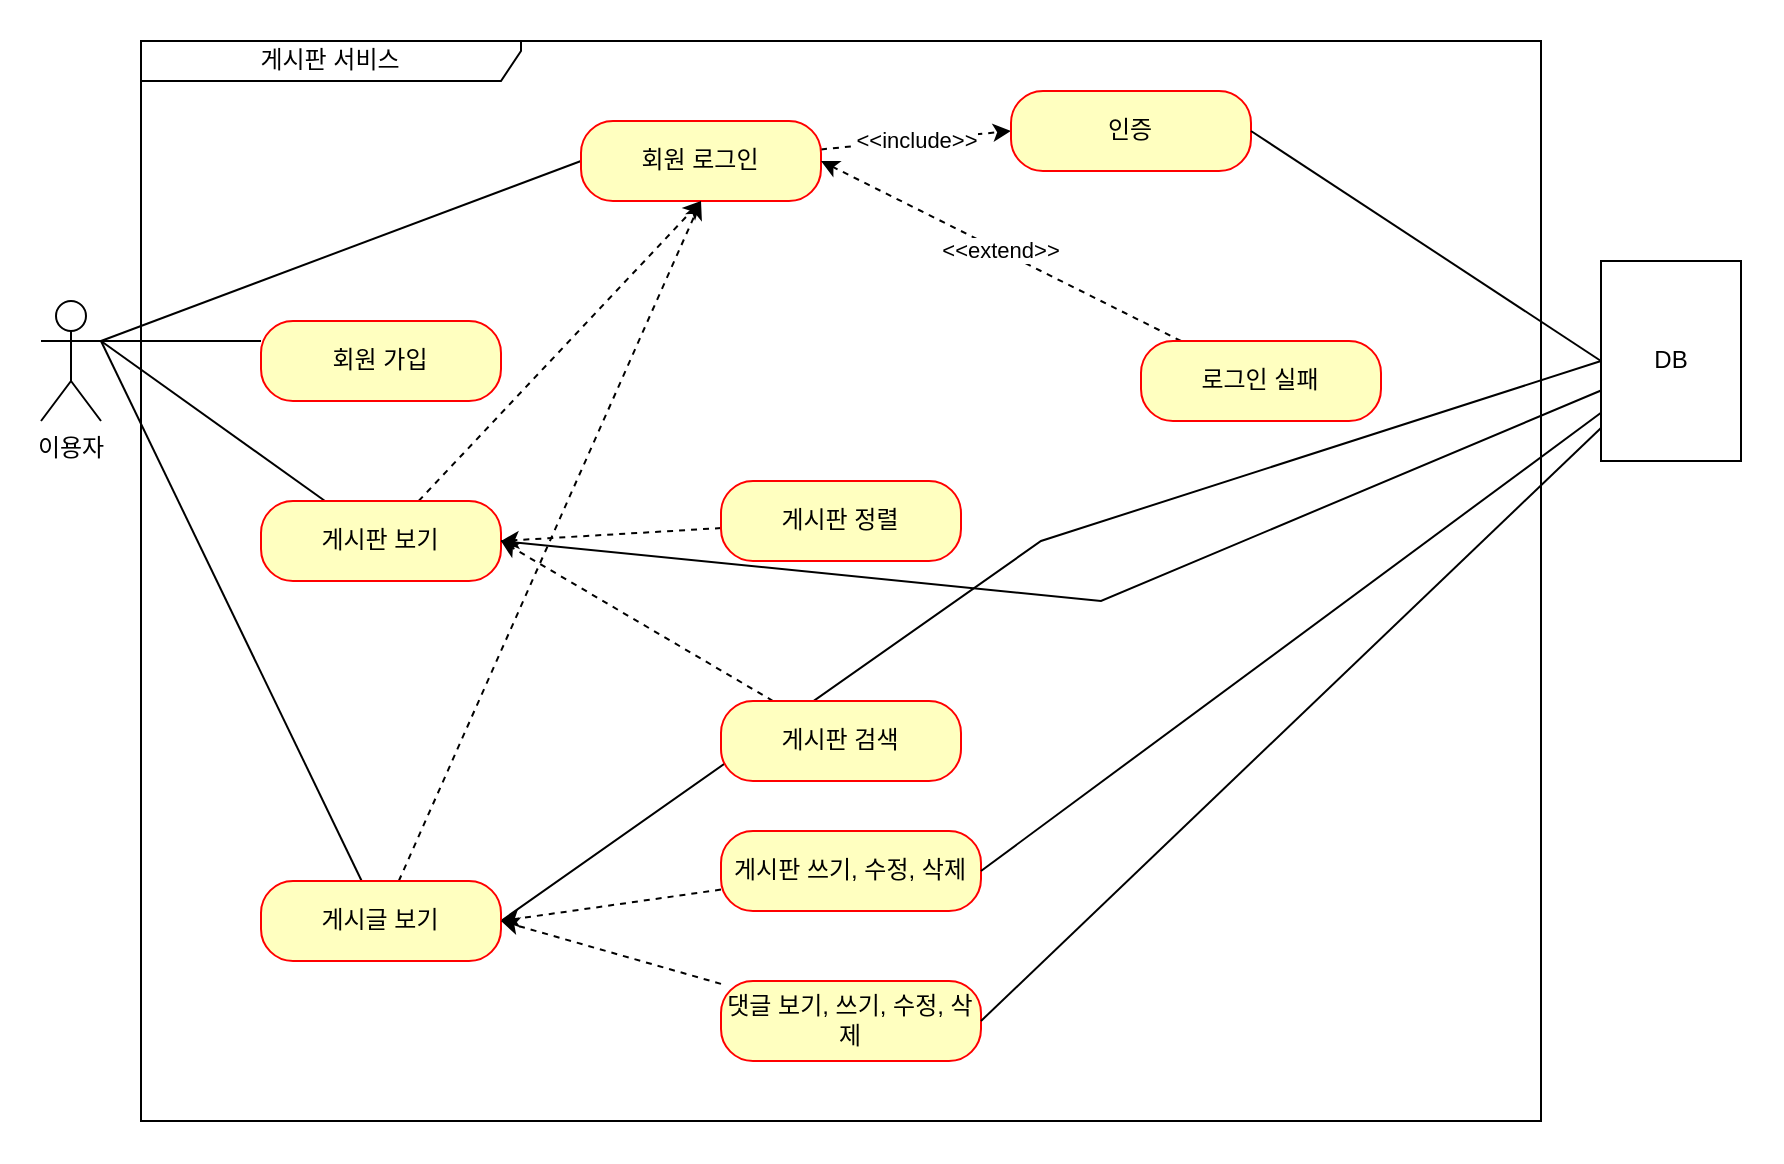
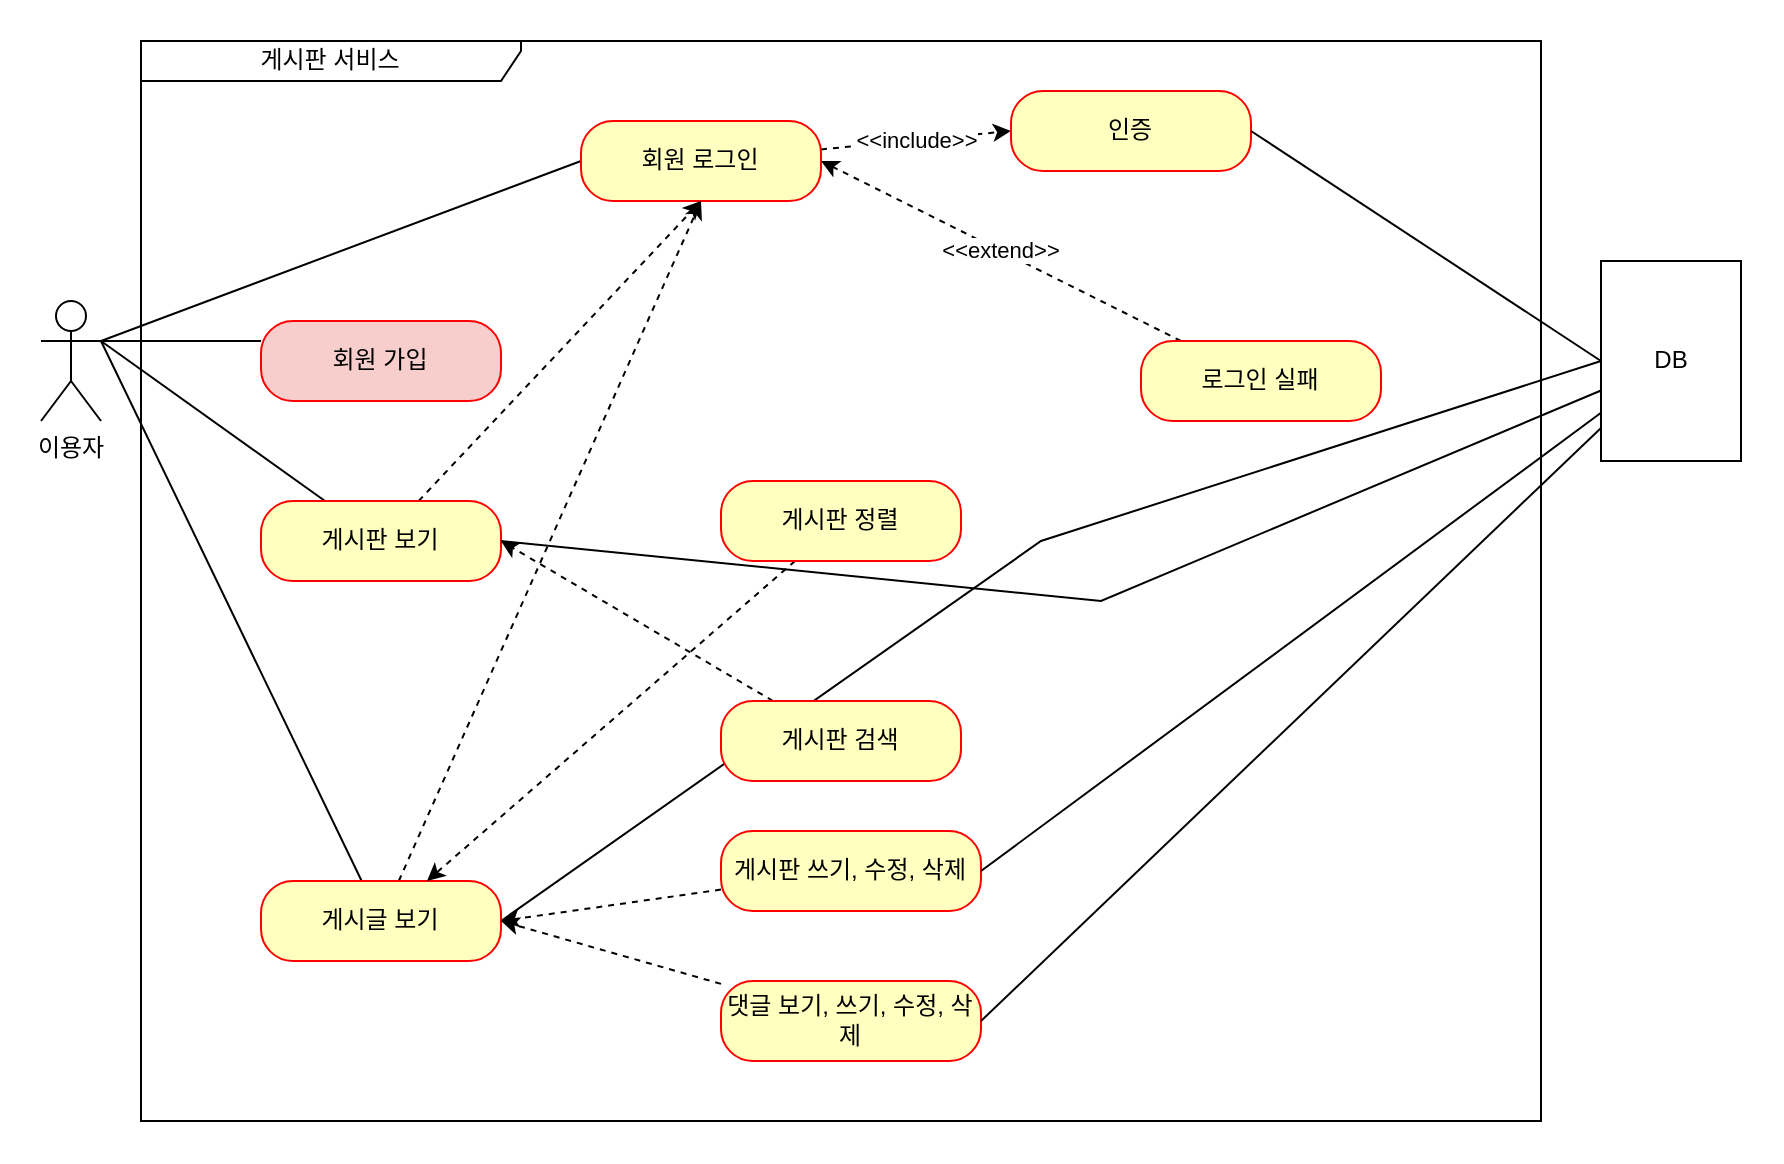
node "회원 가입": fillcolor #ffffc0 -> #f8cecc
edge "게시판 정렬" -> "게시판 보기": now "게시판 정렬" -> "게시글 보기"
